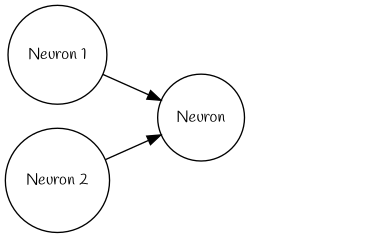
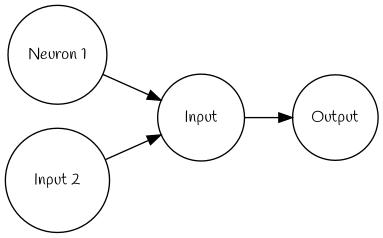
node "Neuron": label "Neuron" -> "Input"
node "Output": added
node "Neuron 2": label "Neuron 2" -> "Input 2"
